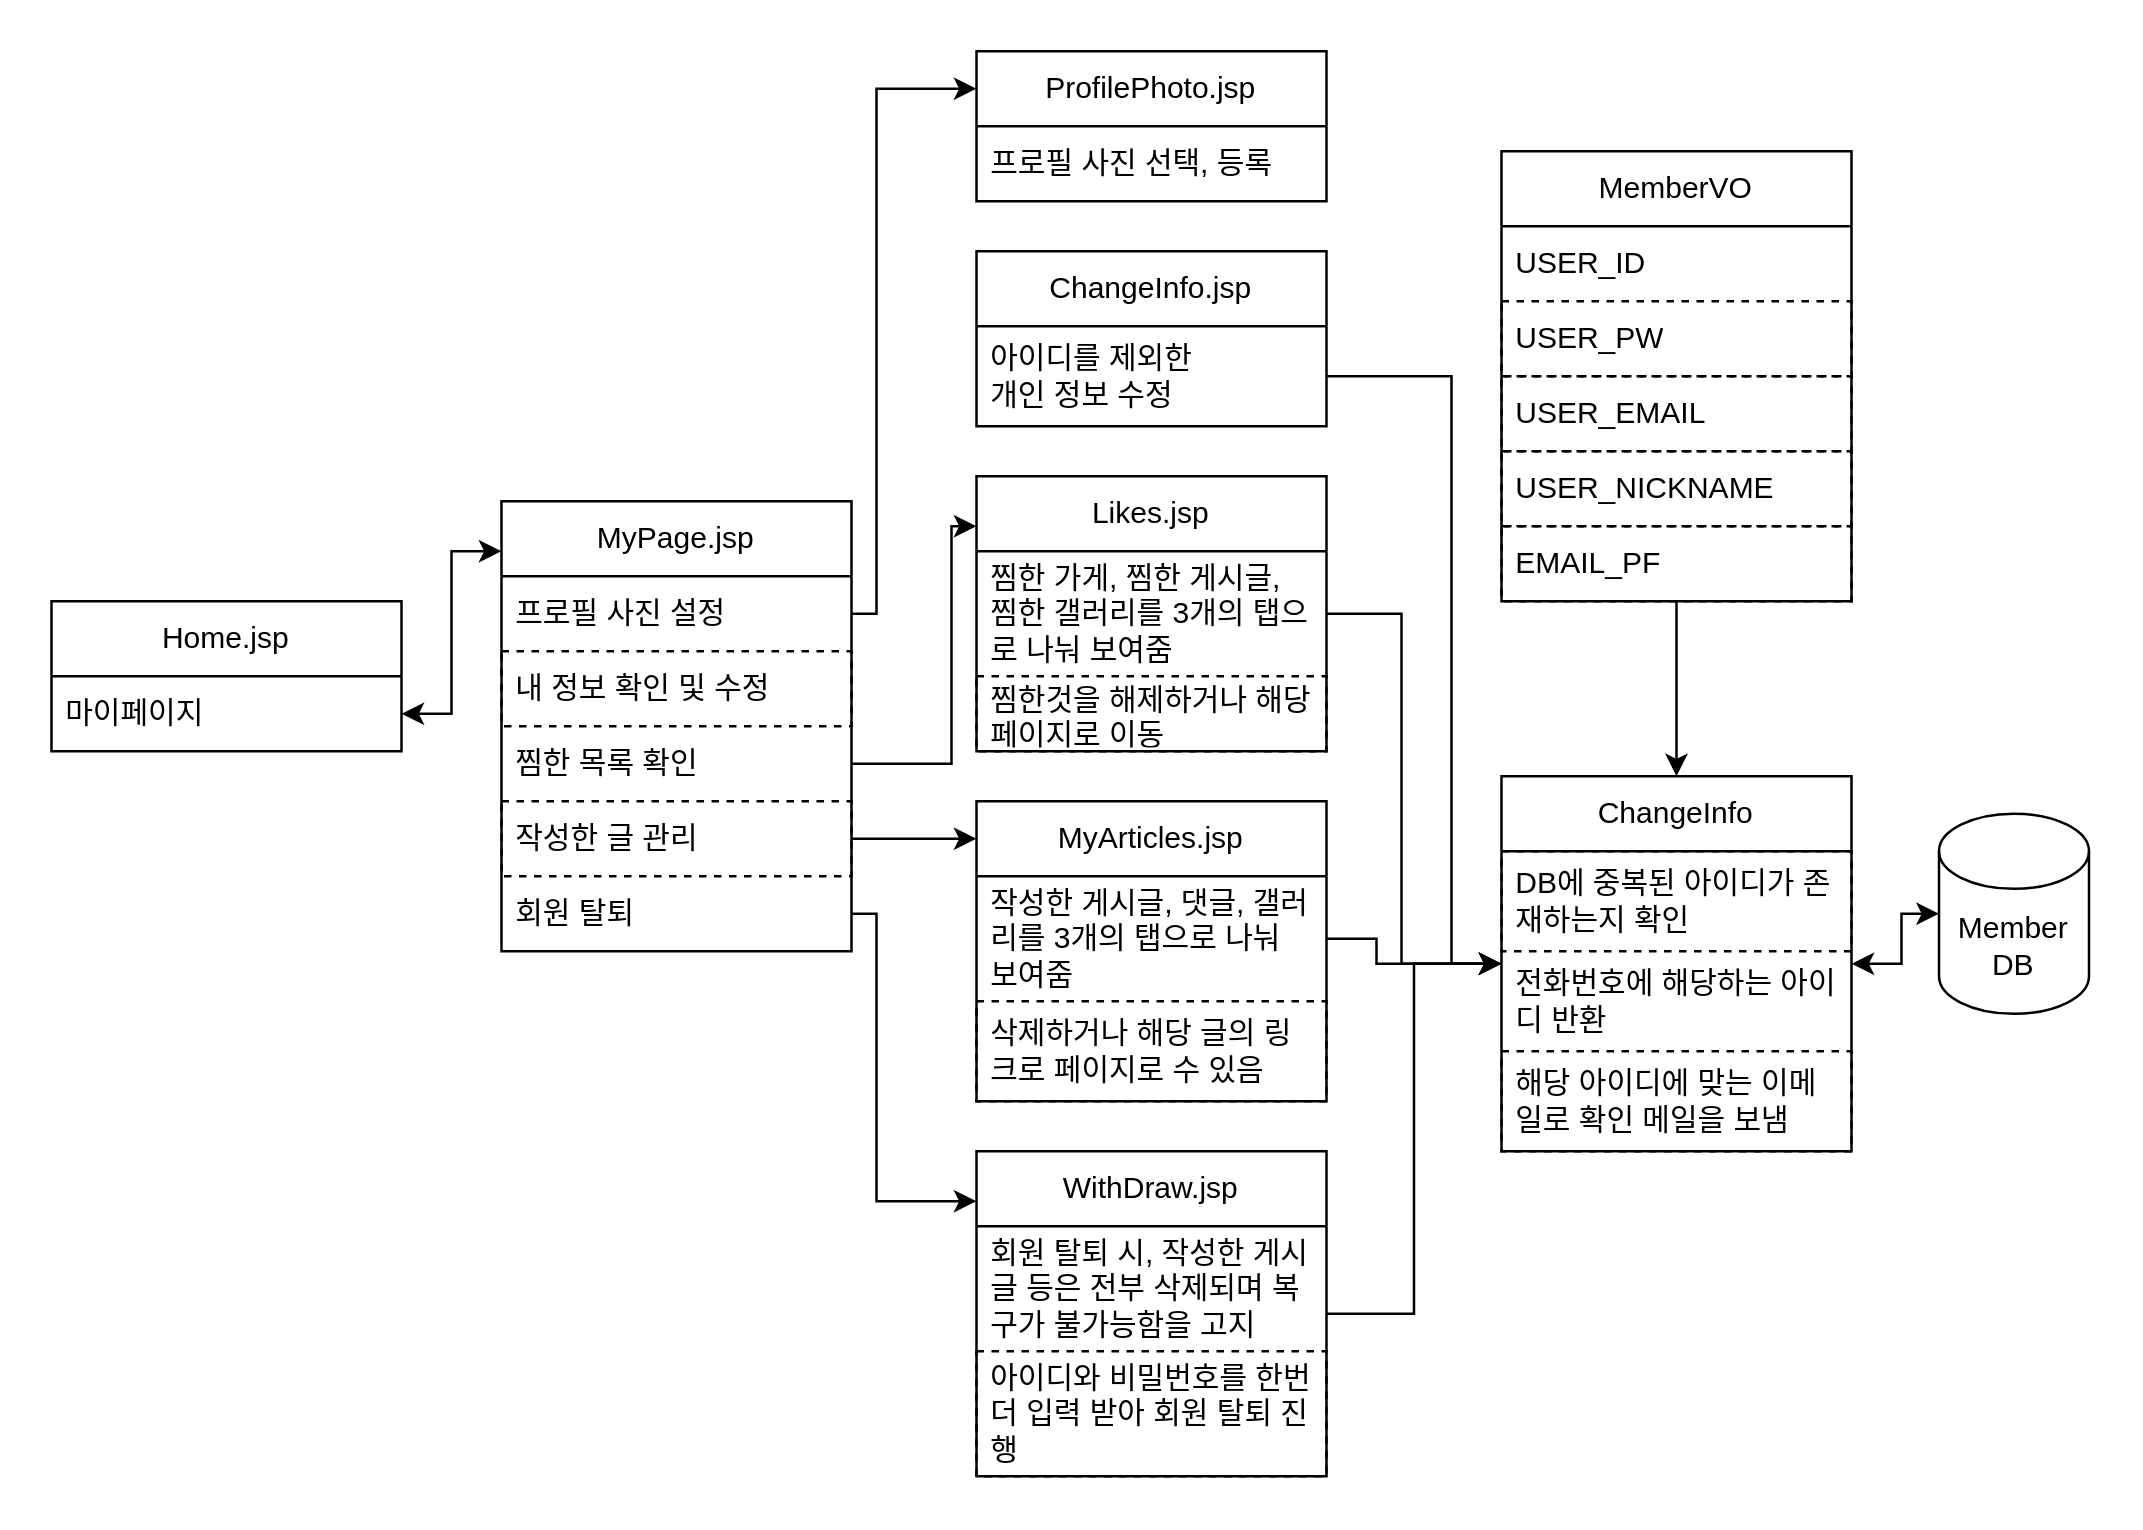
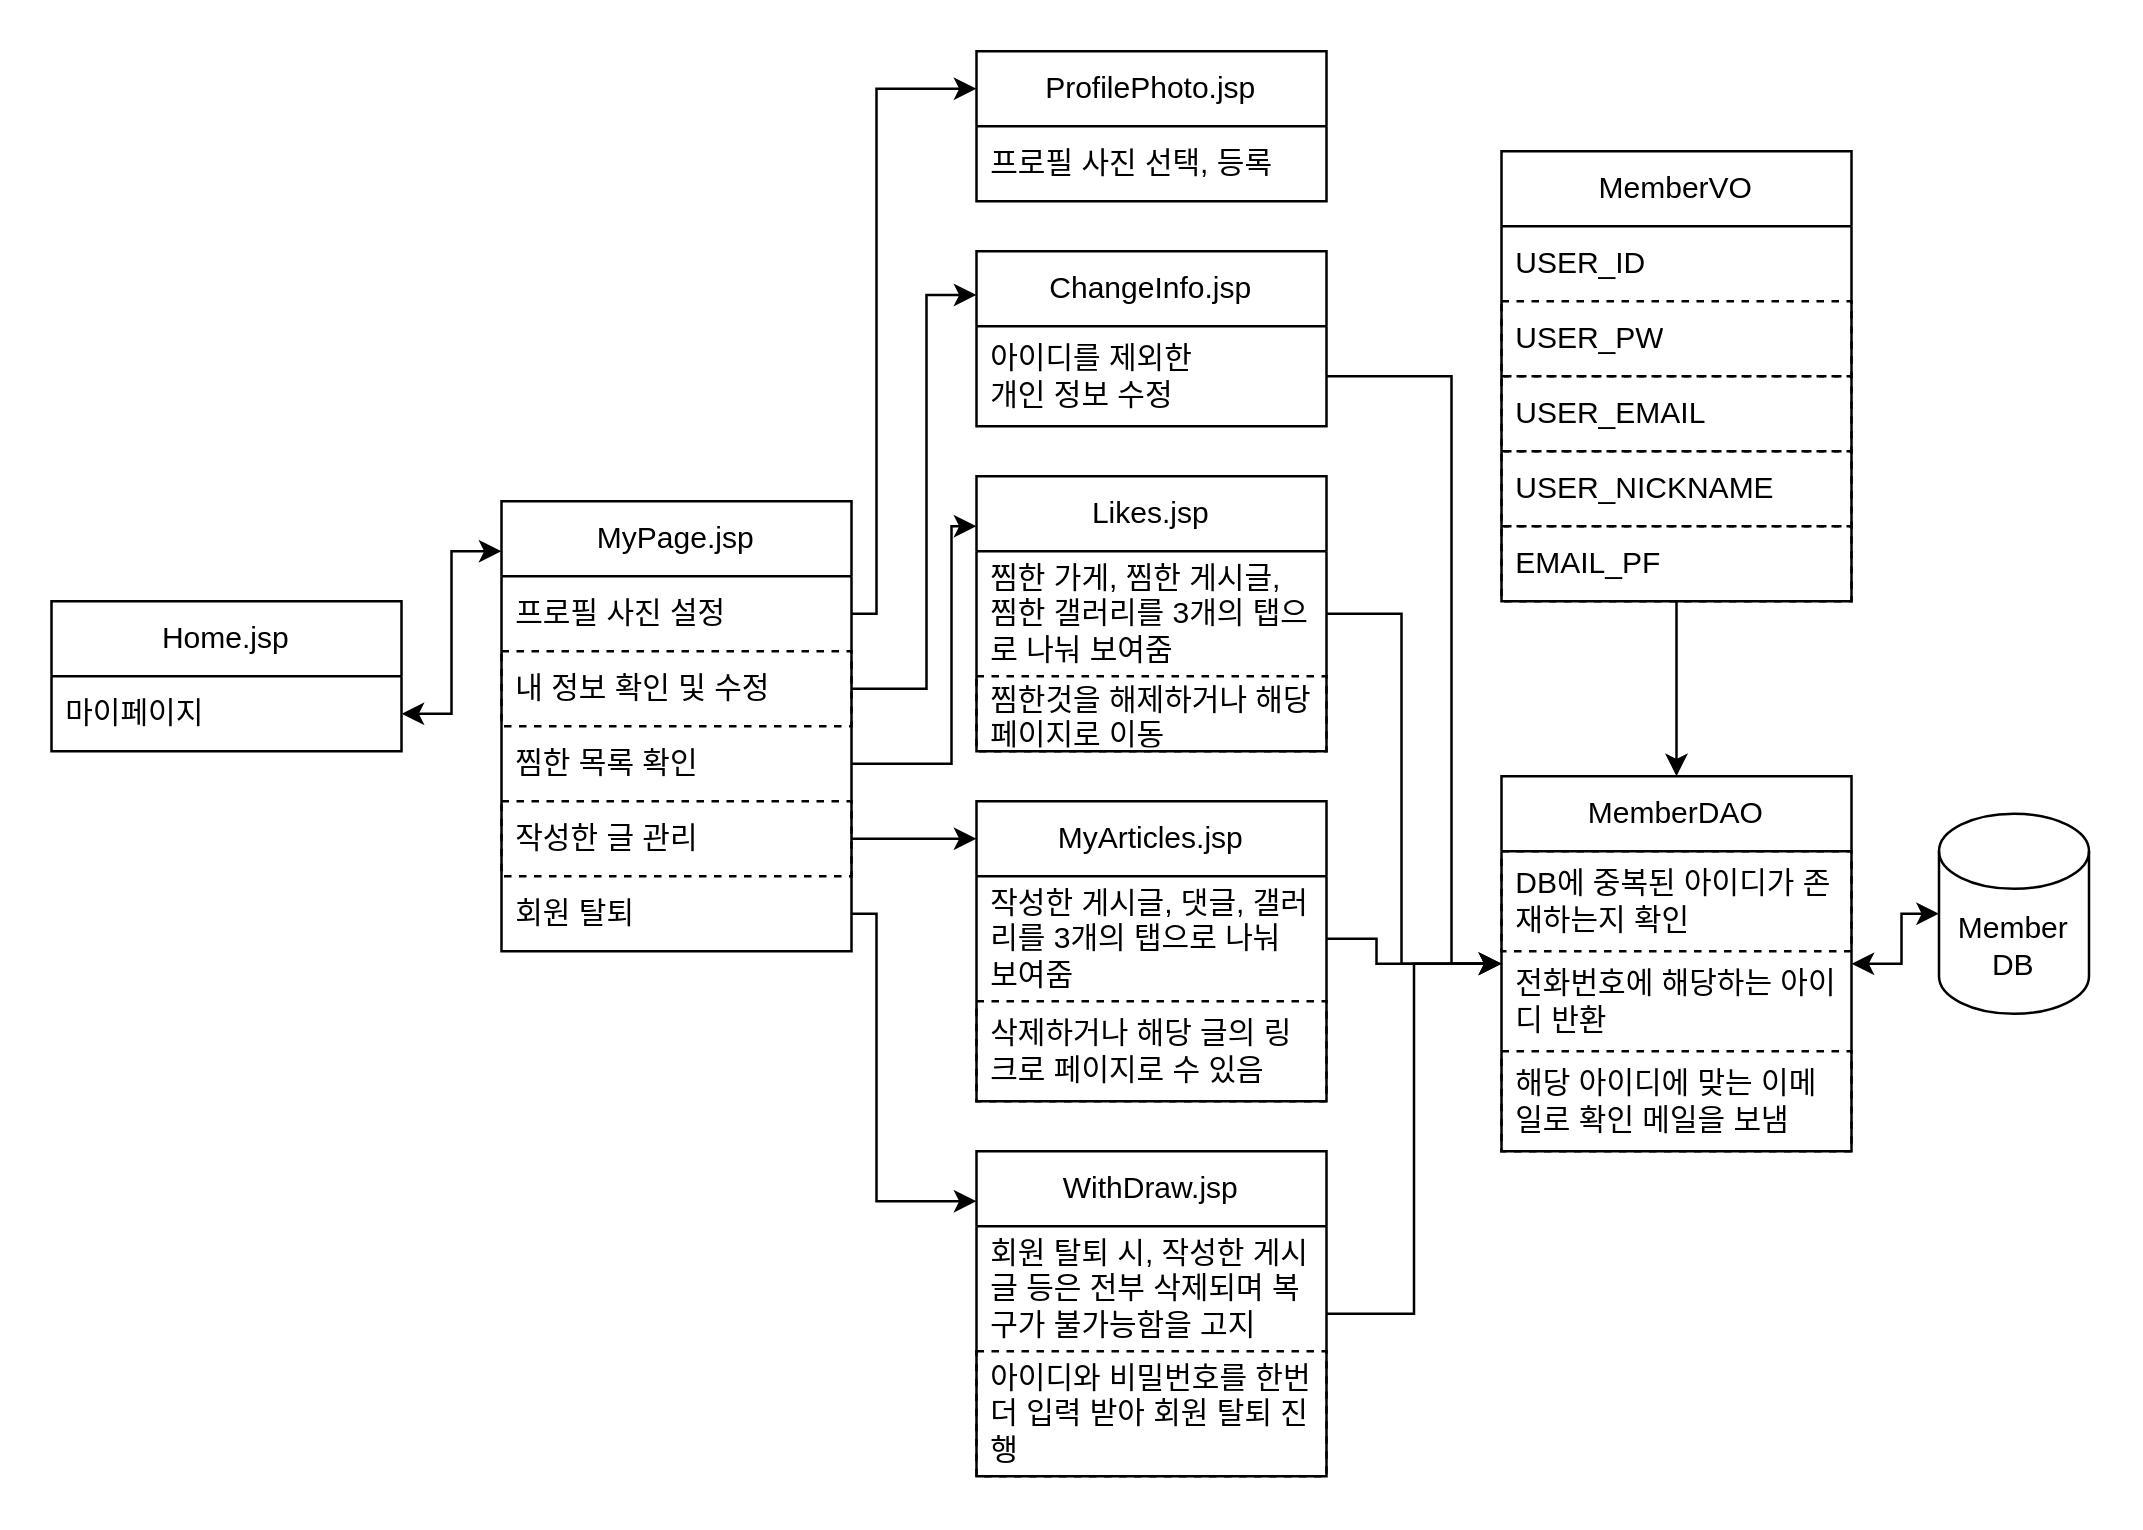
edge "내 정보 확인 및 수정" -> "ChangeInfo.jsp": added
node "ChangeInfo": label "ChangeInfo" -> "MemberDAO"
